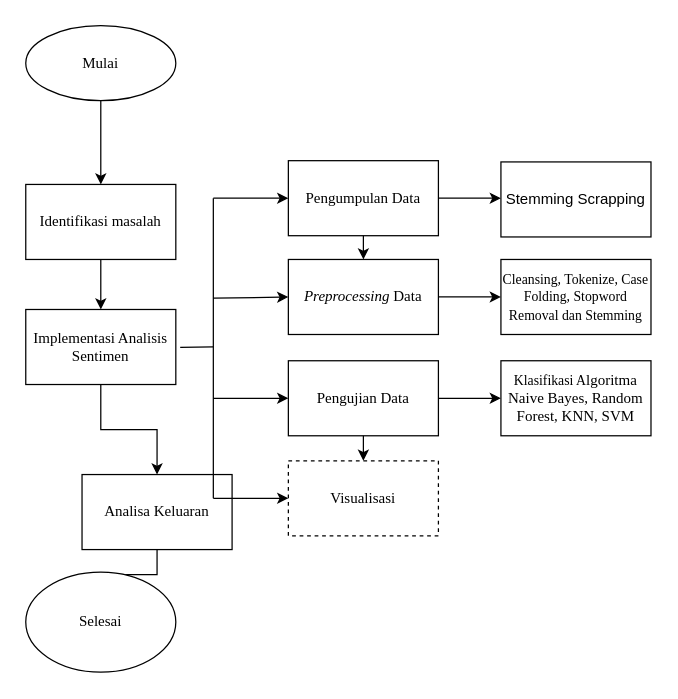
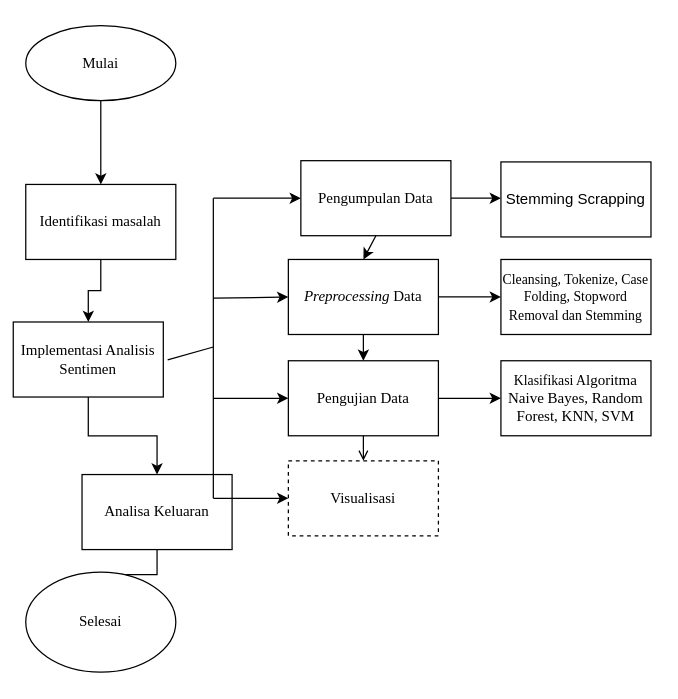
node "Pengumpulan Data": moved (363, 198) -> (376, 198)
edge "Preprocessing Data" -> "Pengujian Data": added
node "Implementasi Analisis Sentimen": moved (101, 347) -> (88, 359)
edge "Pengujian Data" -> "Visualisasi": arrowhead classic -> open
